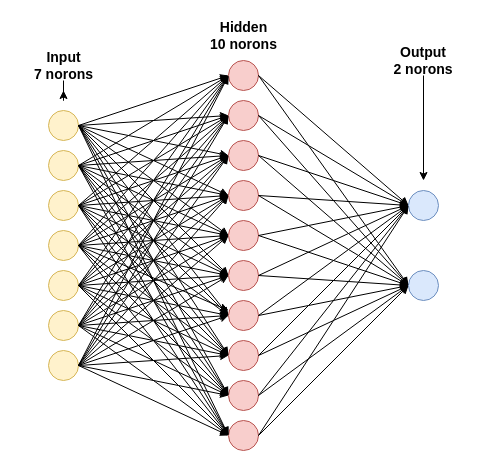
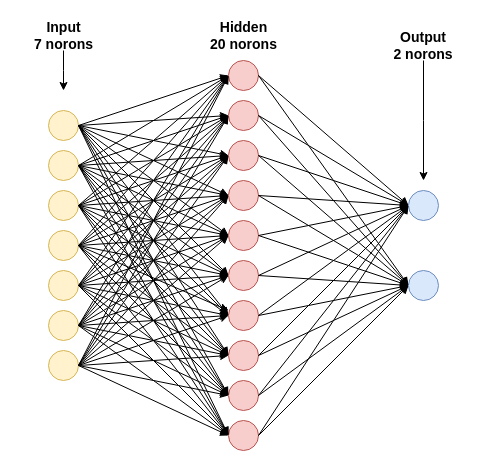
node "Hidden 10 norons": label "Hidden 10 norons" -> "Hidden 20 norons"
node "Output 2 norons": moved (424, 61) -> (424, 46)
node "Input 7 norons": moved (64, 66) -> (64, 36)
